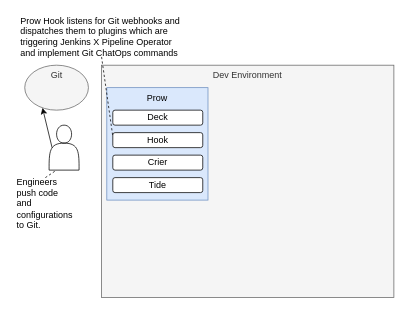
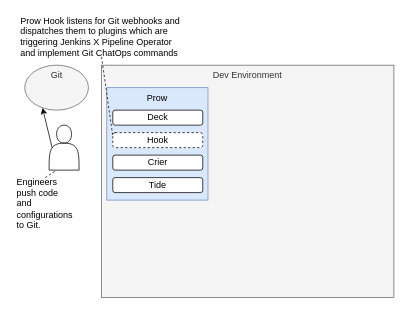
node "Hook": style solid -> dashed
